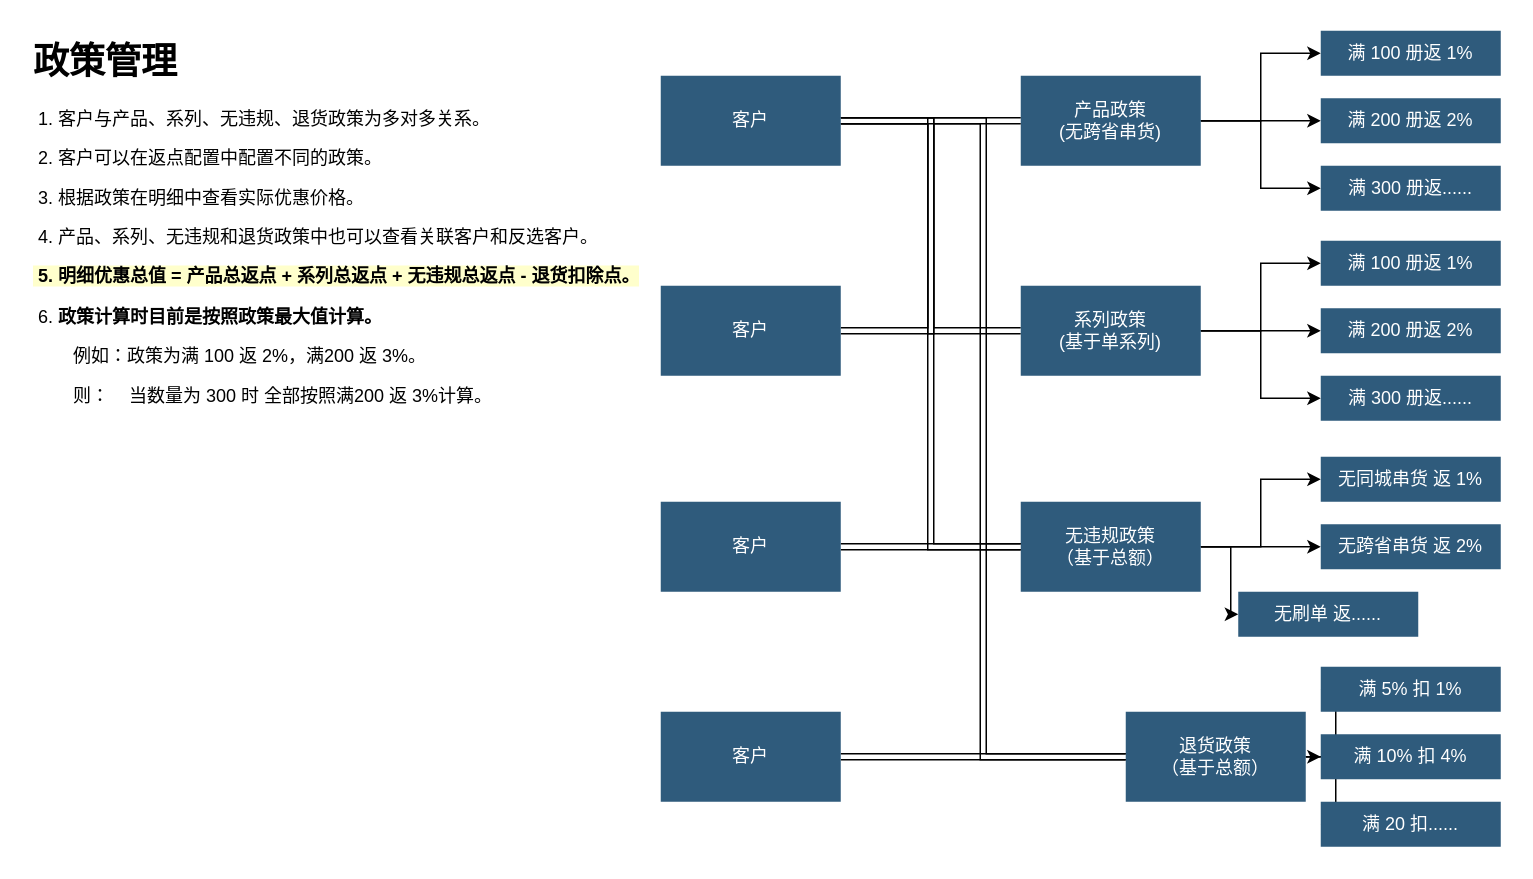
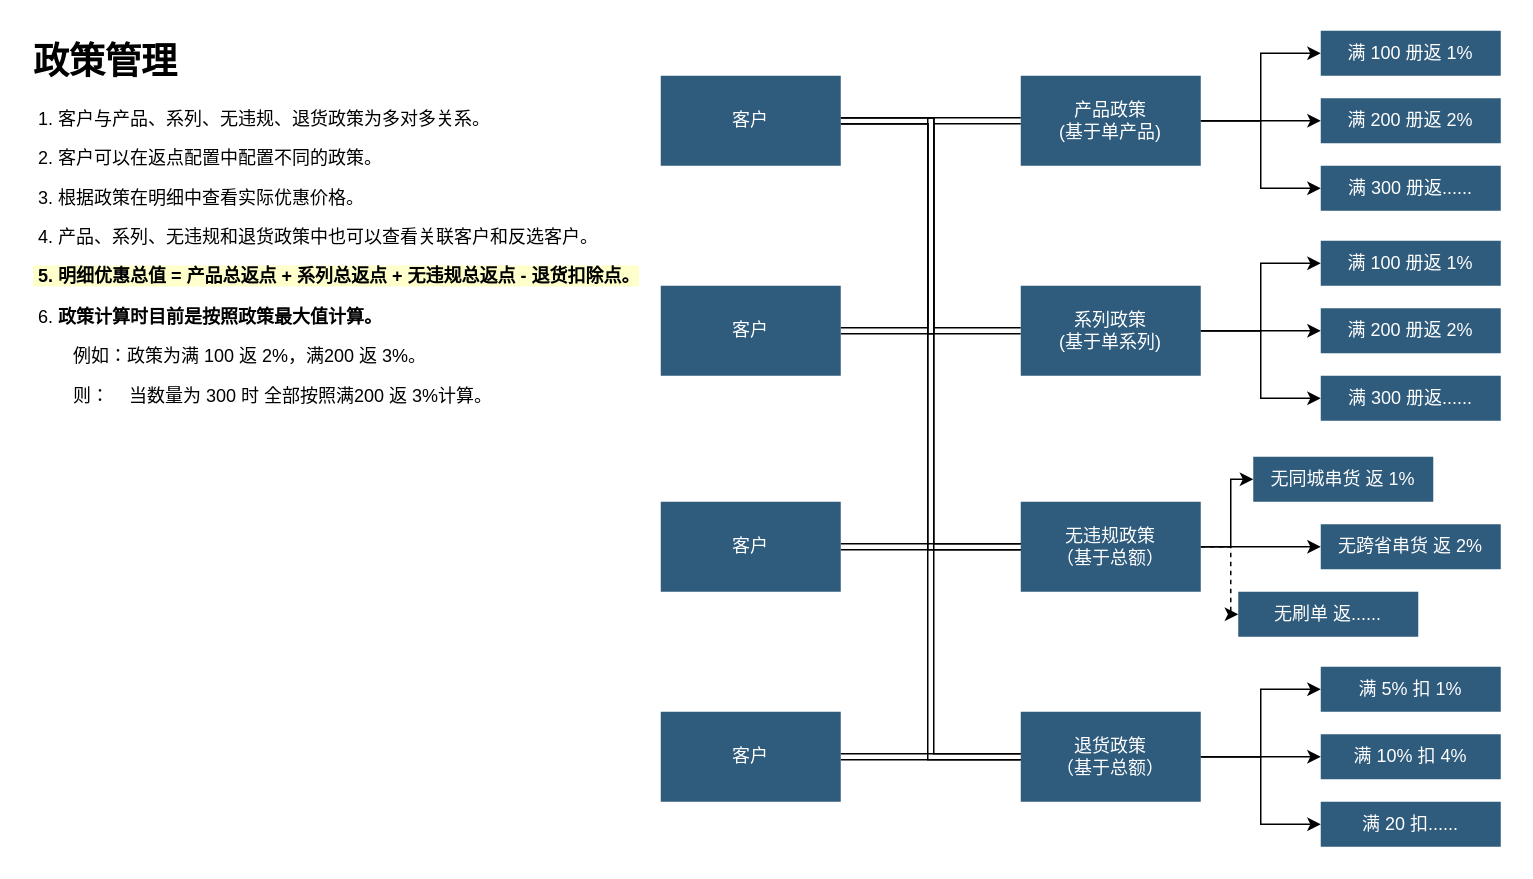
node "产品政策 (无跨省串货)": label "产品政策 (无跨省串货)" -> "产品政策 (基于单产品)"
node "无同城串货 返 1%": moved (1411, 479) -> (1343, 479)
edge "无违规政策 （基于总额）" -> "无刷单 返......": style solid -> dashed
node "退货政策 （基于总额）": moved (1216, 757) -> (1111, 757)
